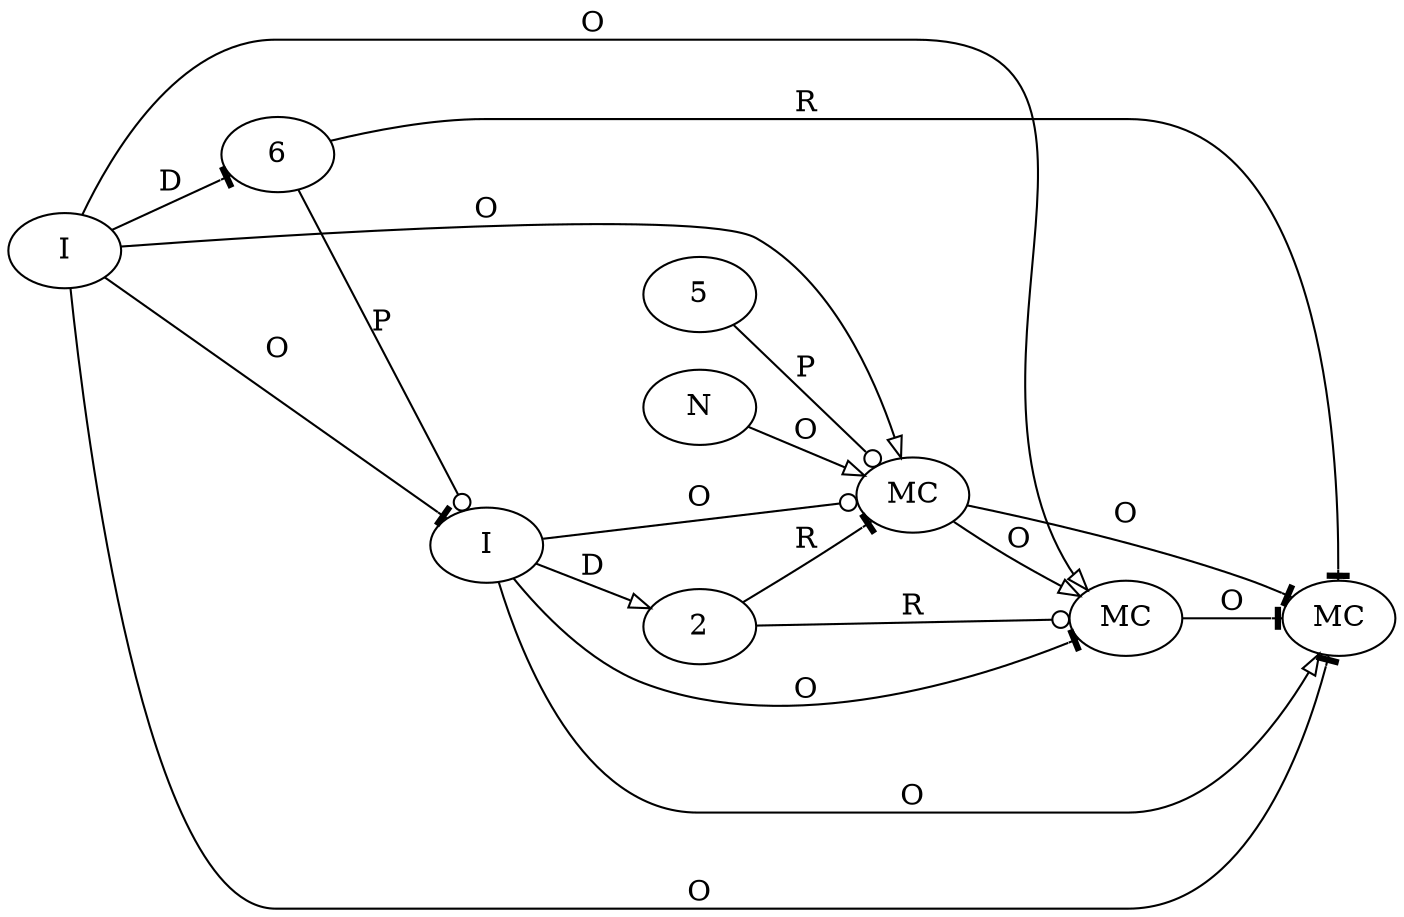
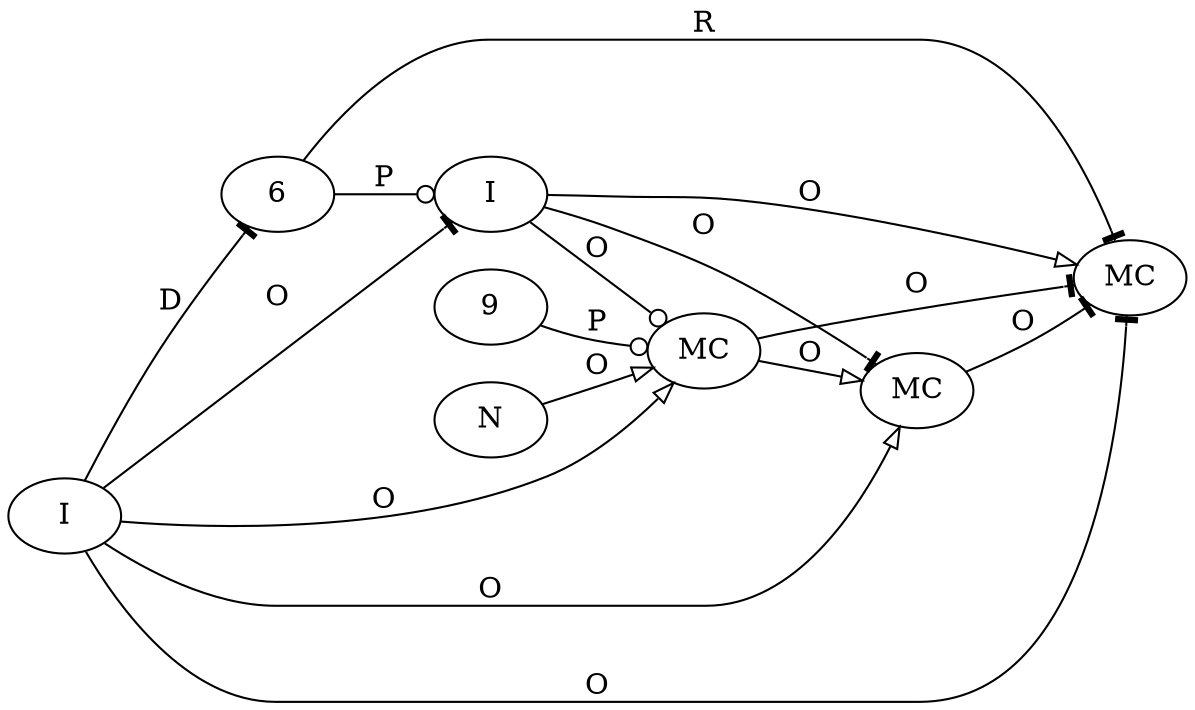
node "5": label "5" -> "9"
node "2": removed
